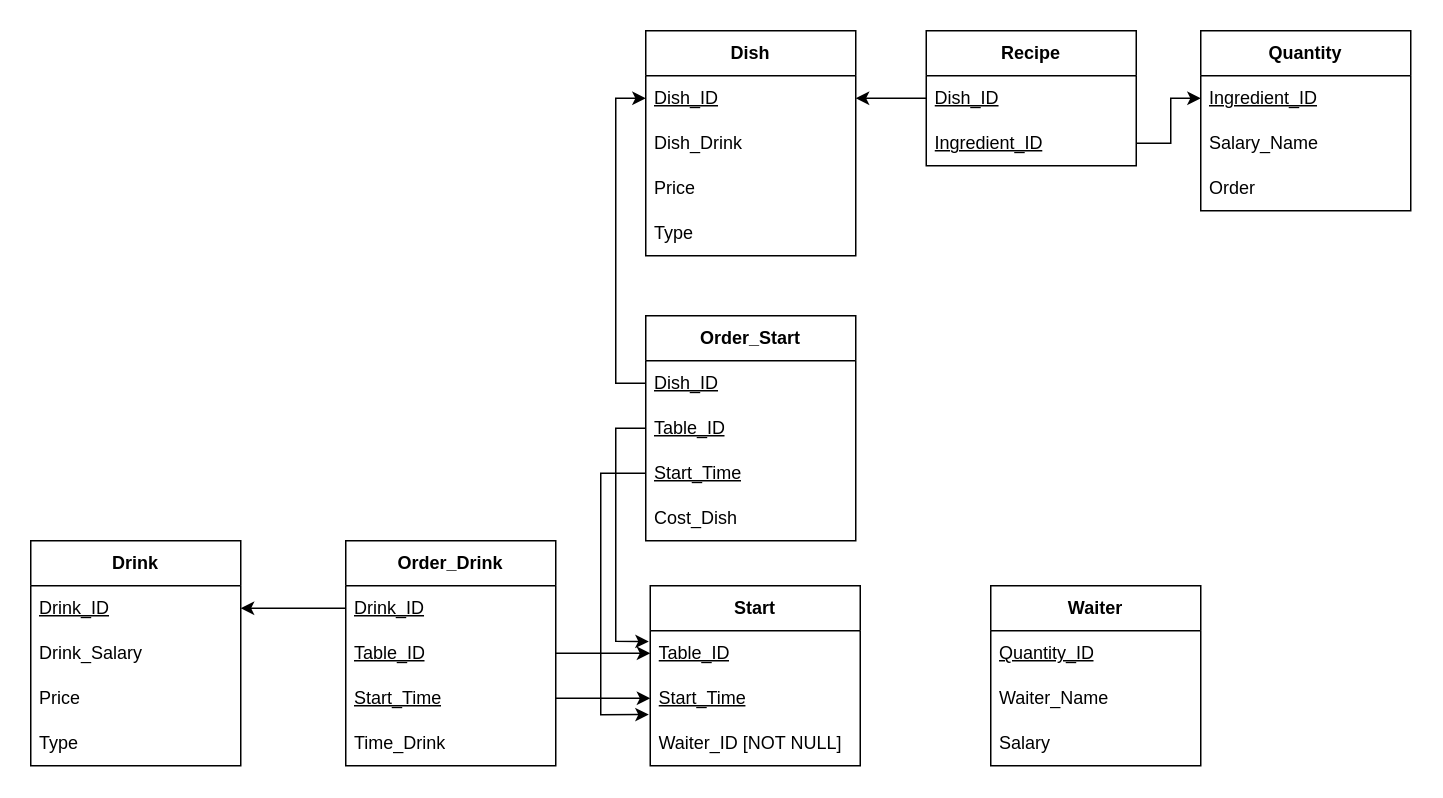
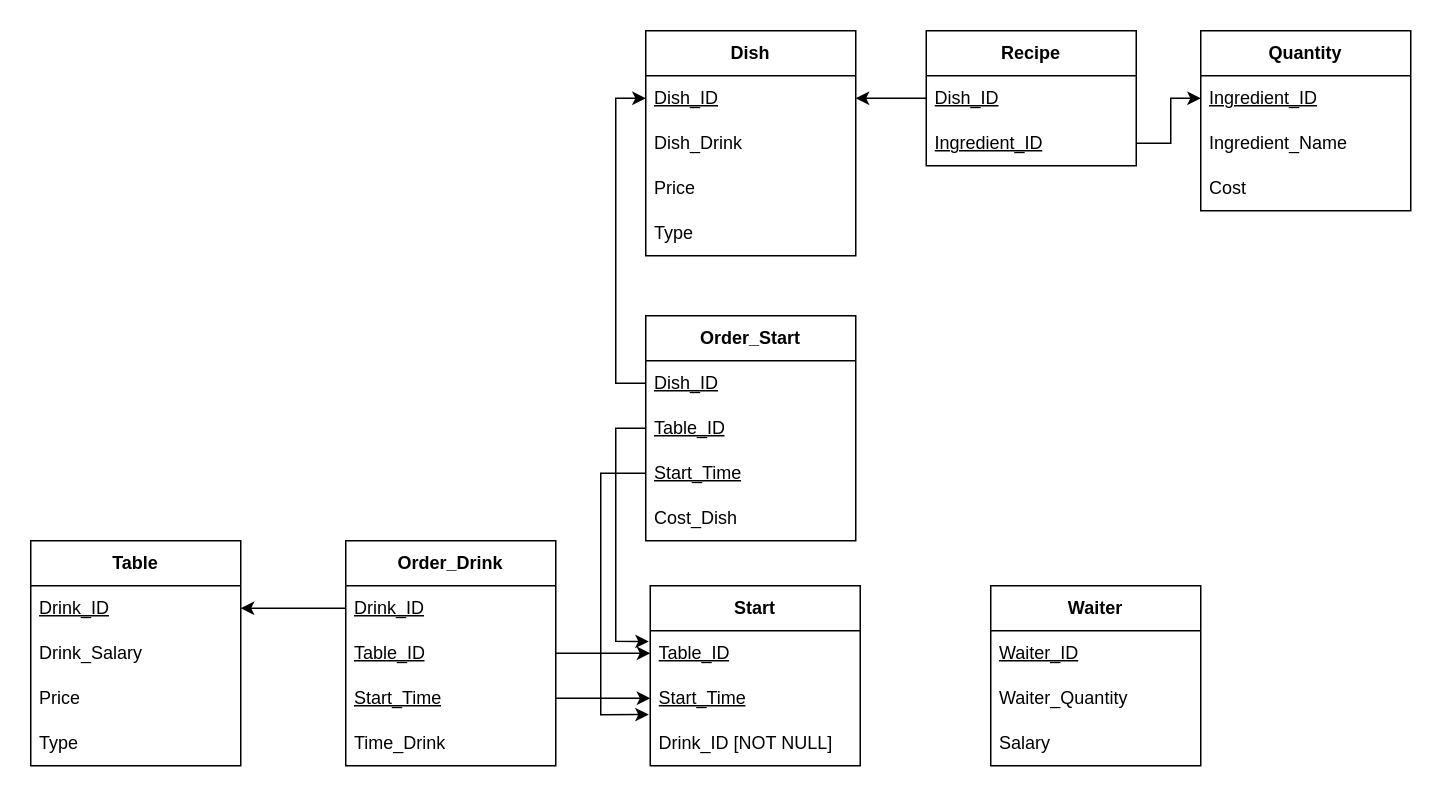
node "Salary_Name": label "Salary_Name" -> "Ingredient_Name"
node "Order": label "Order" -> "Cost"
node "Drink": label "Drink" -> "Table"
node "Quantity_ID": label "Quantity_ID" -> "Waiter_ID"
node "Waiter_Name": label "Waiter_Name" -> "Waiter_Quantity"
node "Waiter_ID [NOT NULL]": label "Waiter_ID [NOT NULL]" -> "Drink_ID [NOT NULL]"
